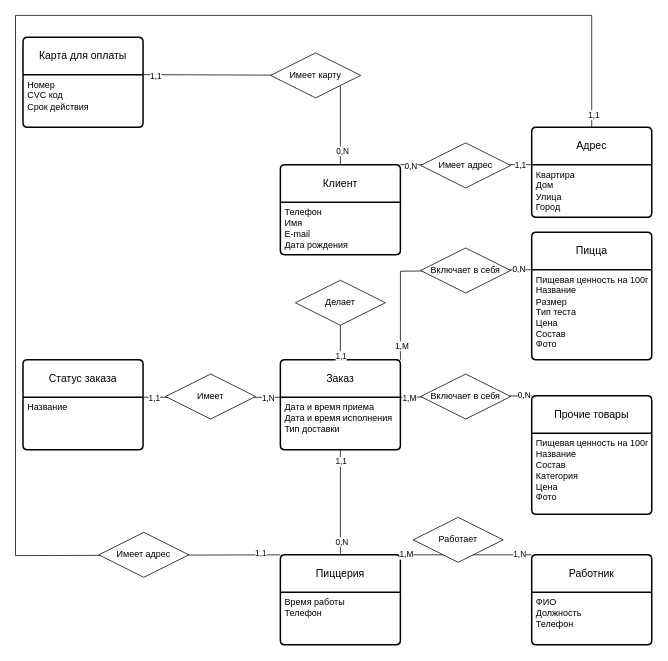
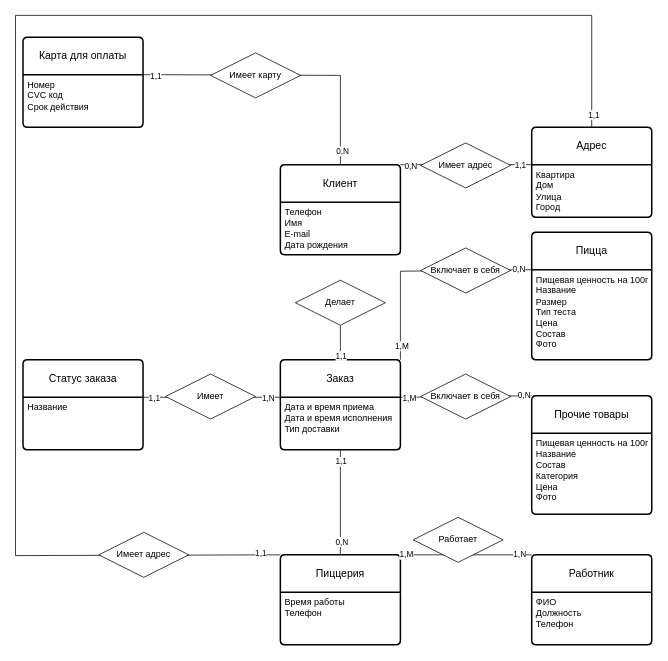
node "Имеет карту": moved (315, 75) -> (255, 75)
